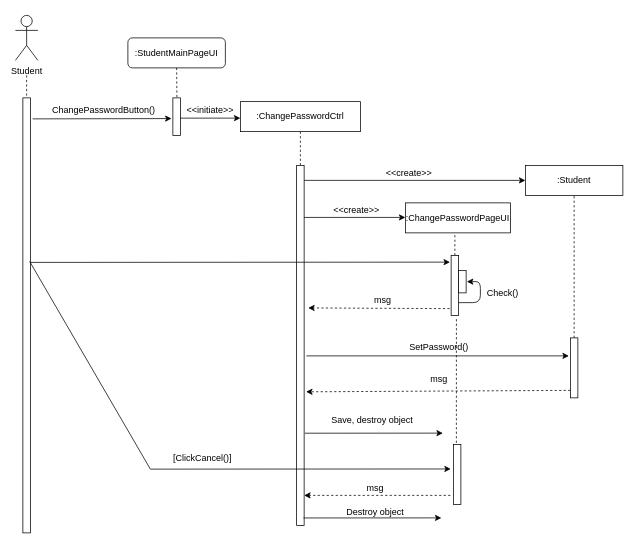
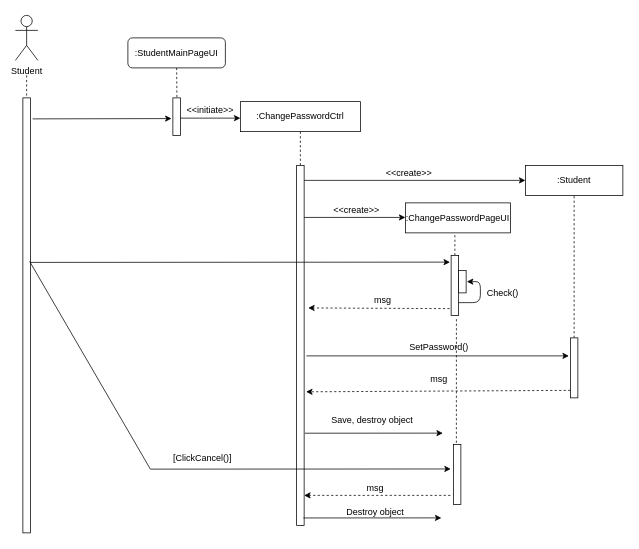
node "ChangePasswordButton()": removed
